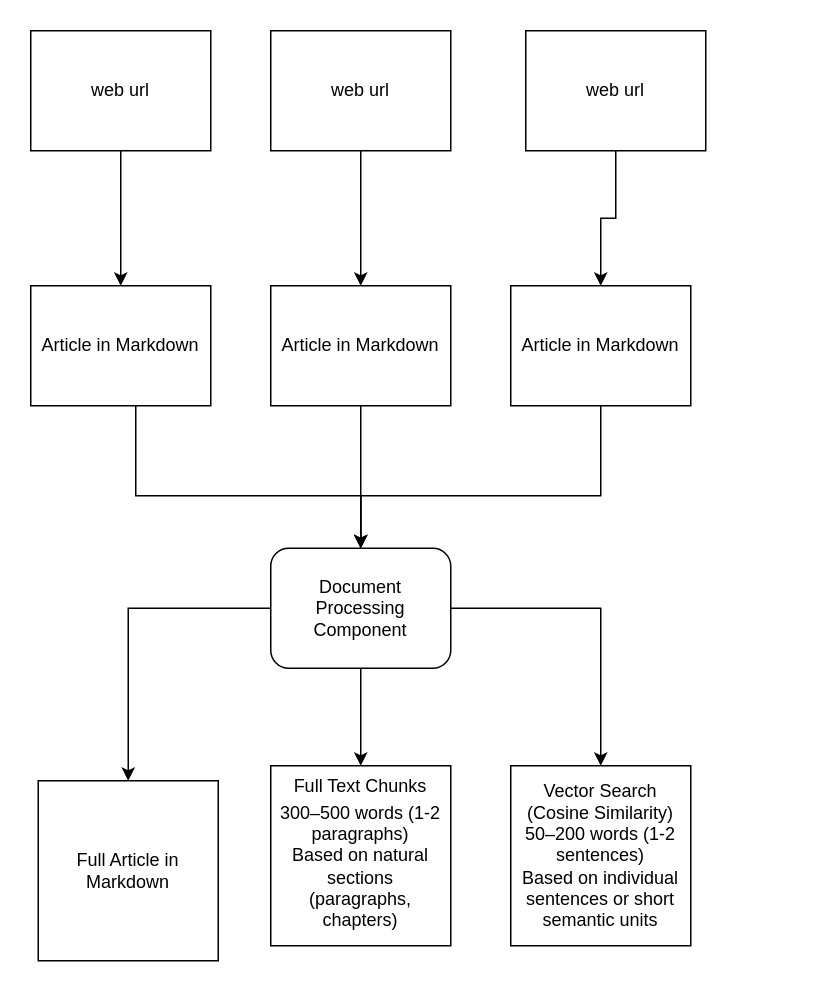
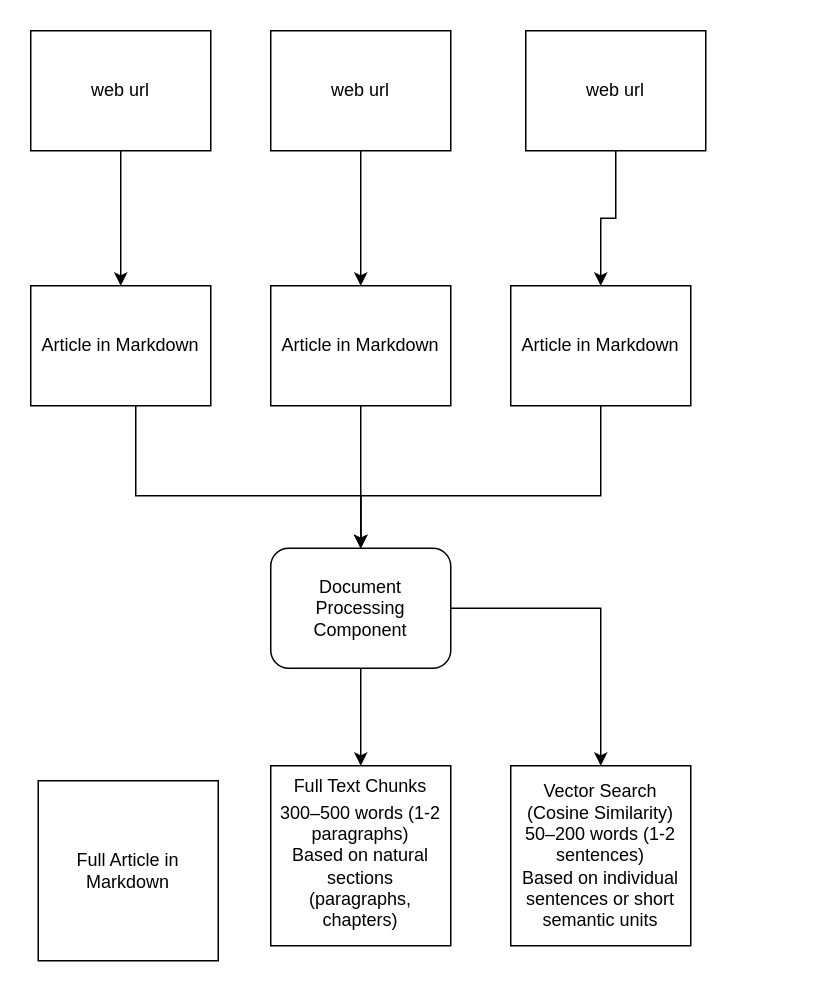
edge "Document Processing Component" -> "Full Article in Markdown": removed
